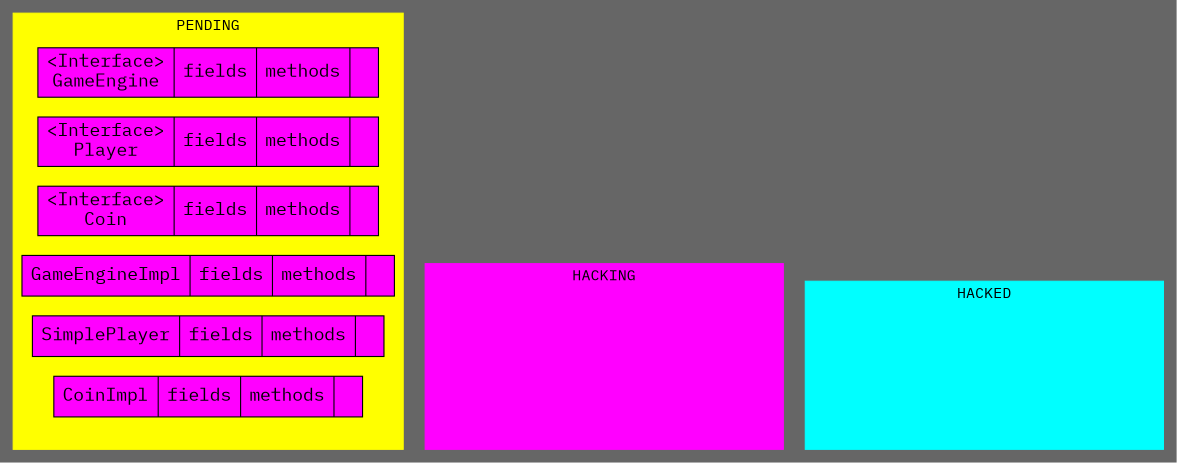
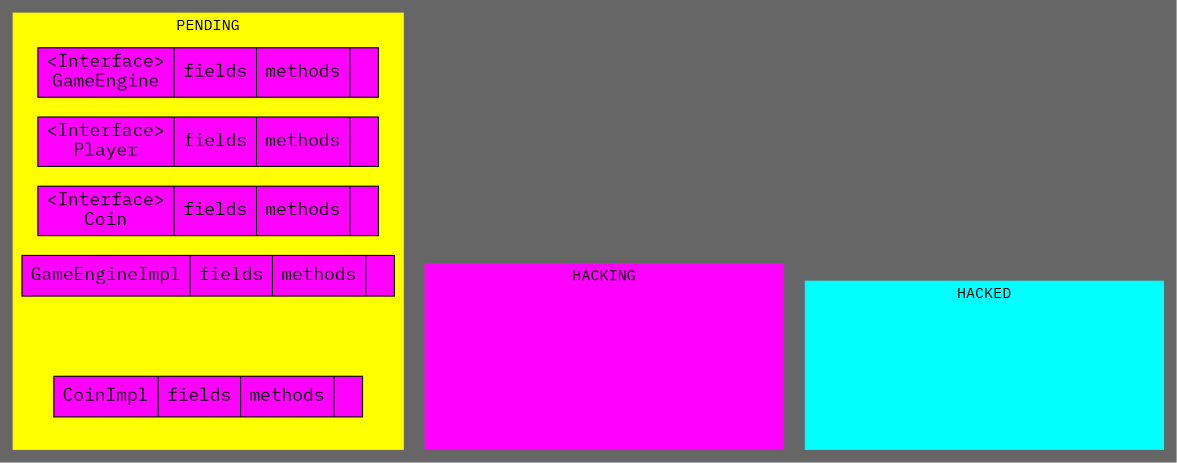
node "SimplePlayer": removed
